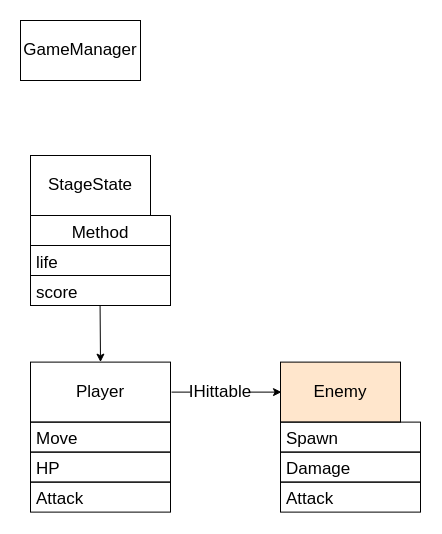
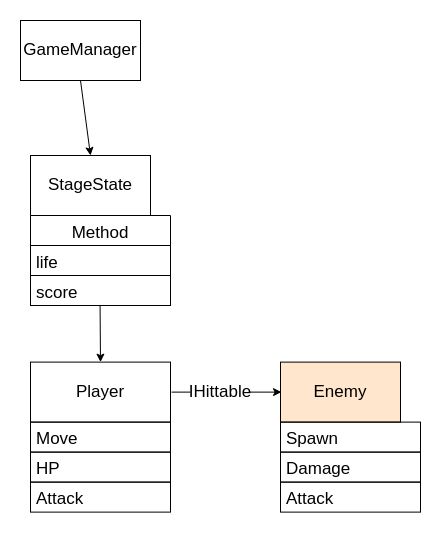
edge "GameManager" -> "StageState": added
